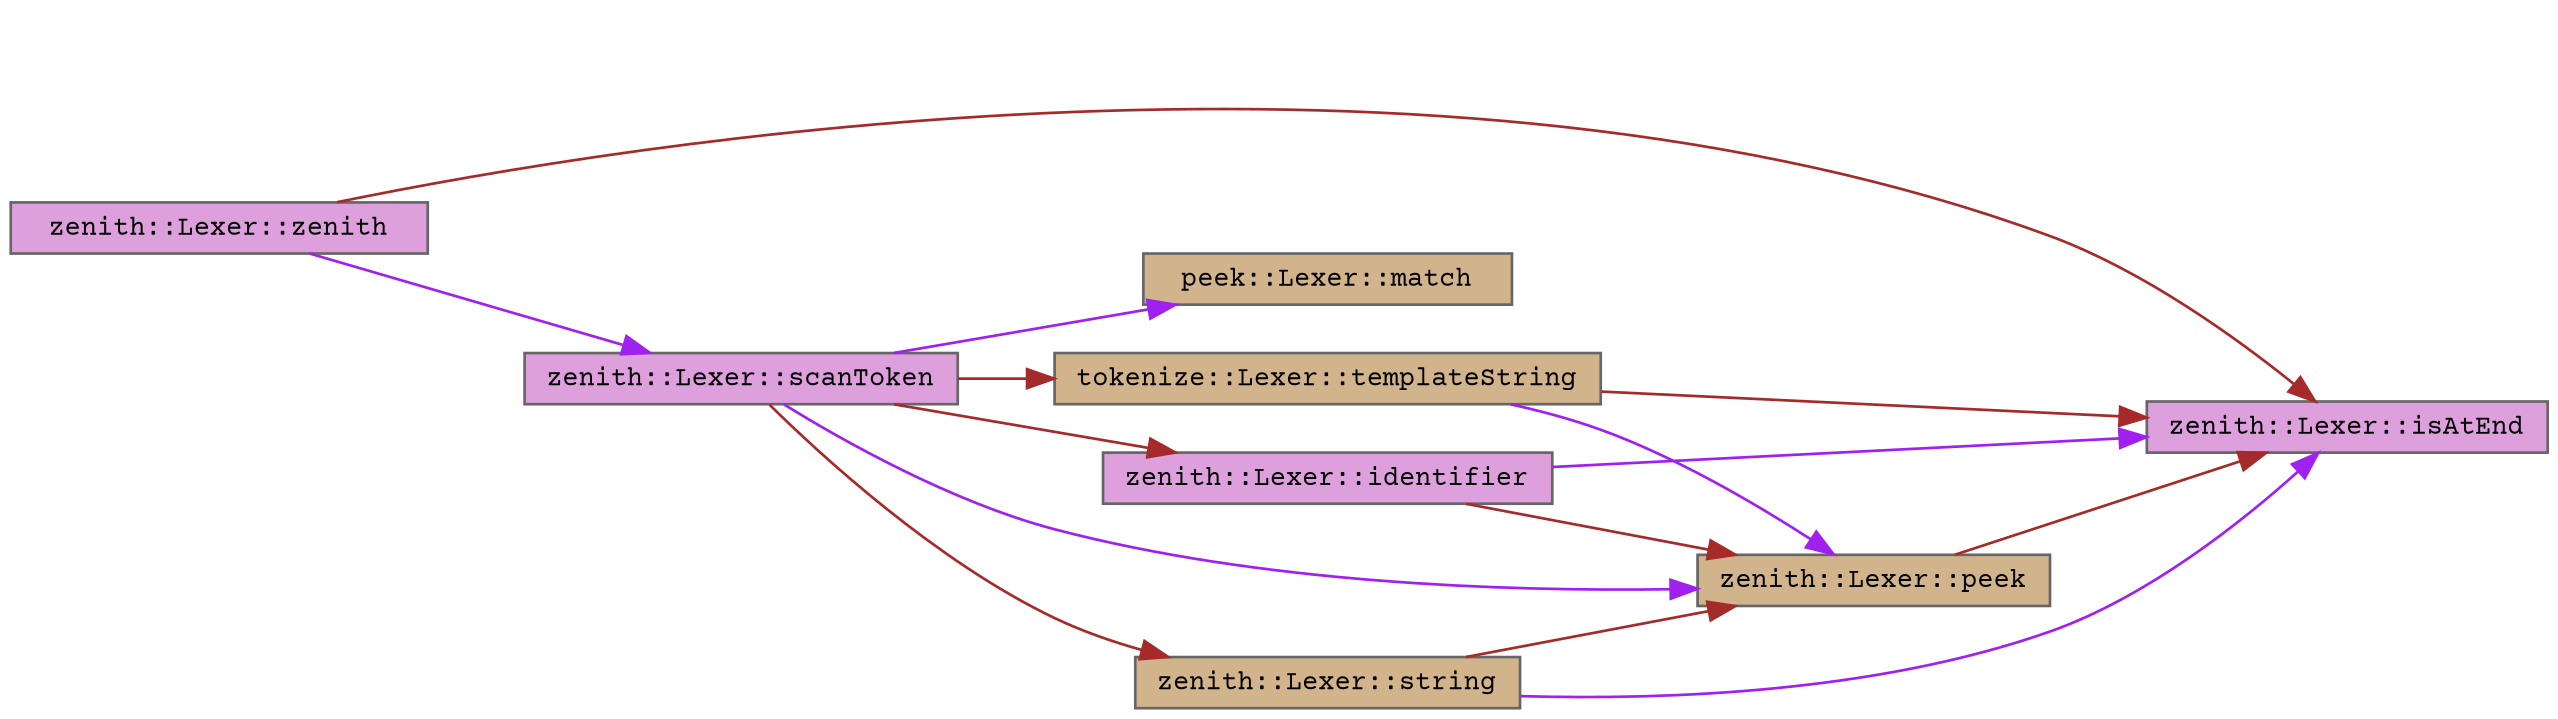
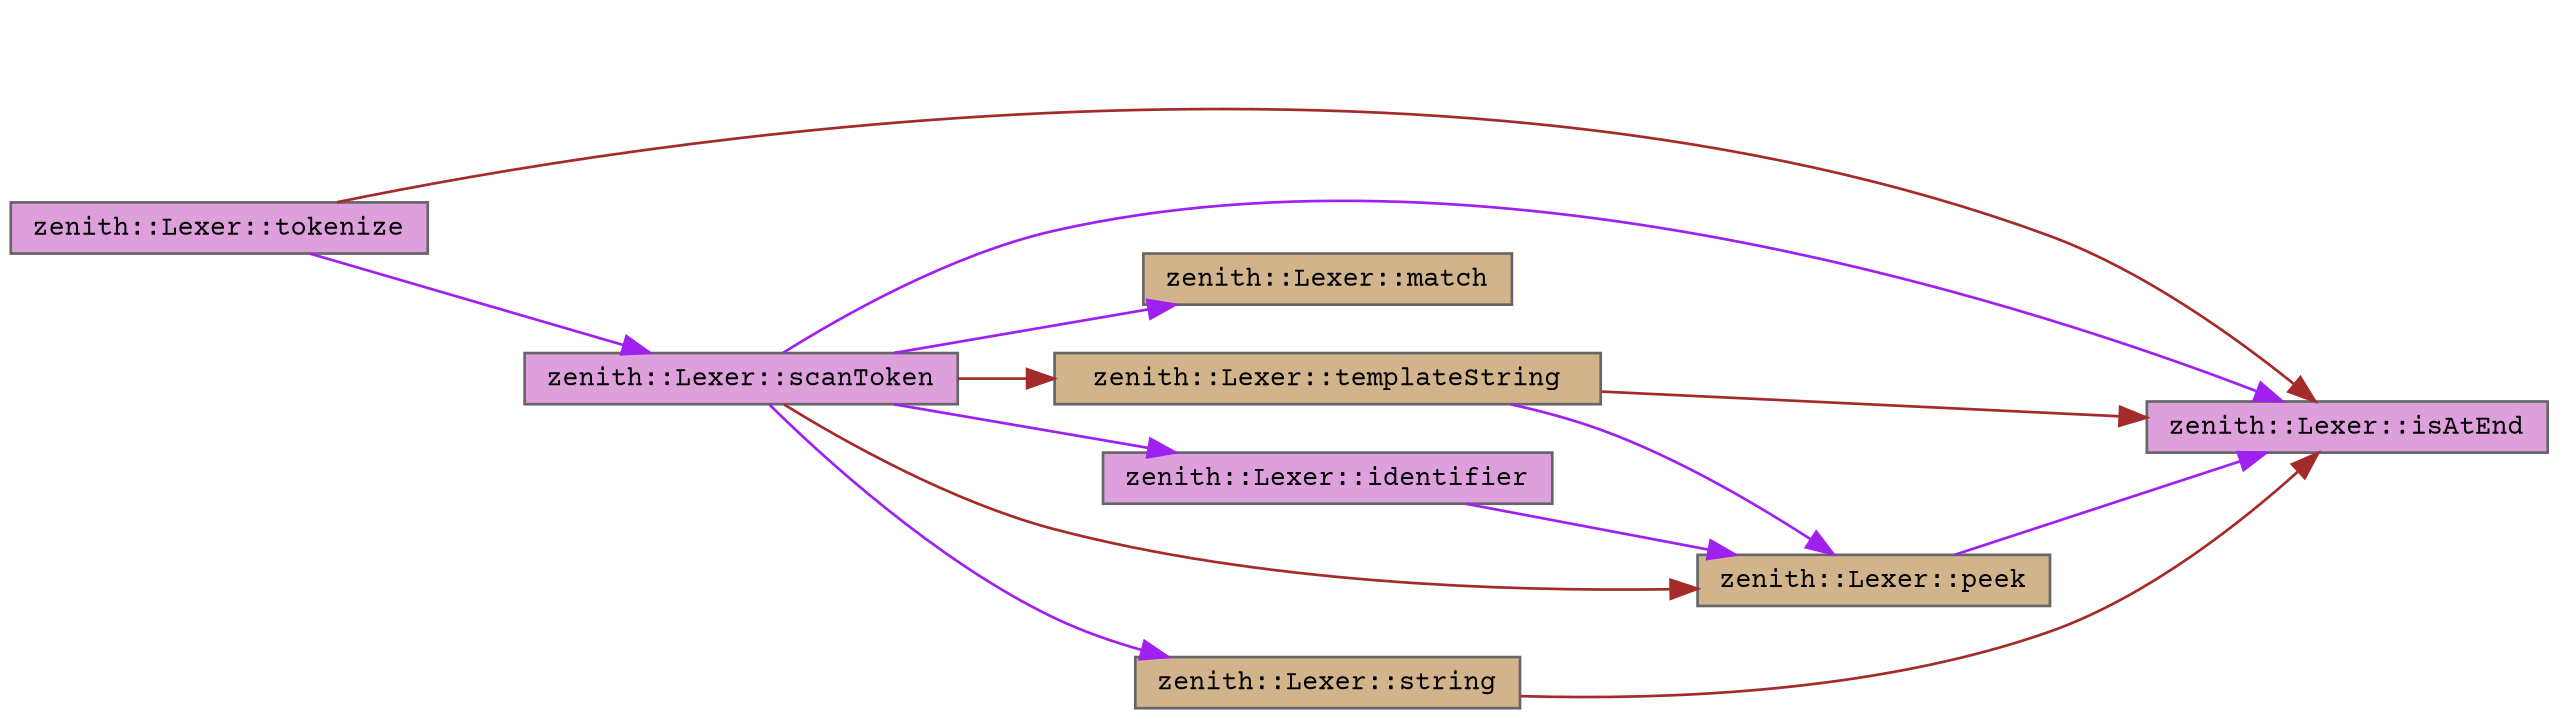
node "zenith::Lexer::zenith": label "zenith::Lexer::zenith" -> "zenith::Lexer::tokenize"
node "peek::Lexer::match": label "peek::Lexer::match" -> "zenith::Lexer::match"
node "tokenize::Lexer::templateString": label "tokenize::Lexer::templateString" -> "zenith::Lexer::templateString"
edge "zenith::Lexer::scanToken" -> "zenith::Lexer::identifier": color brown -> purple
edge "zenith::Lexer::identifier" -> "zenith::Lexer::isAtEnd": now "zenith::Lexer::scanToken" -> "zenith::Lexer::isAtEnd"
edge "zenith::Lexer::peek" -> "zenith::Lexer::isAtEnd": color brown -> purple
edge "zenith::Lexer::identifier" -> "zenith::Lexer::peek": color brown -> purple
edge "zenith::Lexer::scanToken" -> "zenith::Lexer::string": color brown -> purple
edge "zenith::Lexer::scanToken" -> "zenith::Lexer::peek": color purple -> brown
edge "zenith::Lexer::string" -> "zenith::Lexer::peek": removed
edge "zenith::Lexer::string" -> "zenith::Lexer::isAtEnd": color purple -> brown
